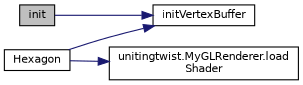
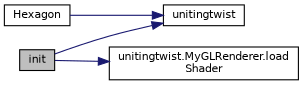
node "initVertexBuffer": label "initVertexBuffer" -> "unitingtwist"
edge "Hexagon" -> "unitingtwist.MyGLRenderer.load Shader": now "init" -> "unitingtwist.MyGLRenderer.load Shader"
